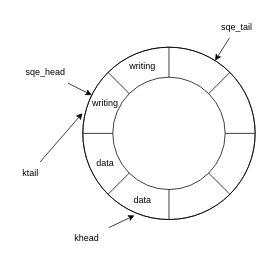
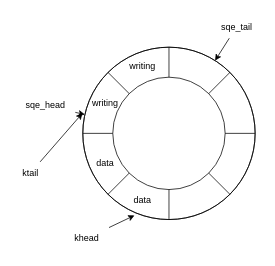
node "sqe_head": moved (45, 72) -> (45, 105)
